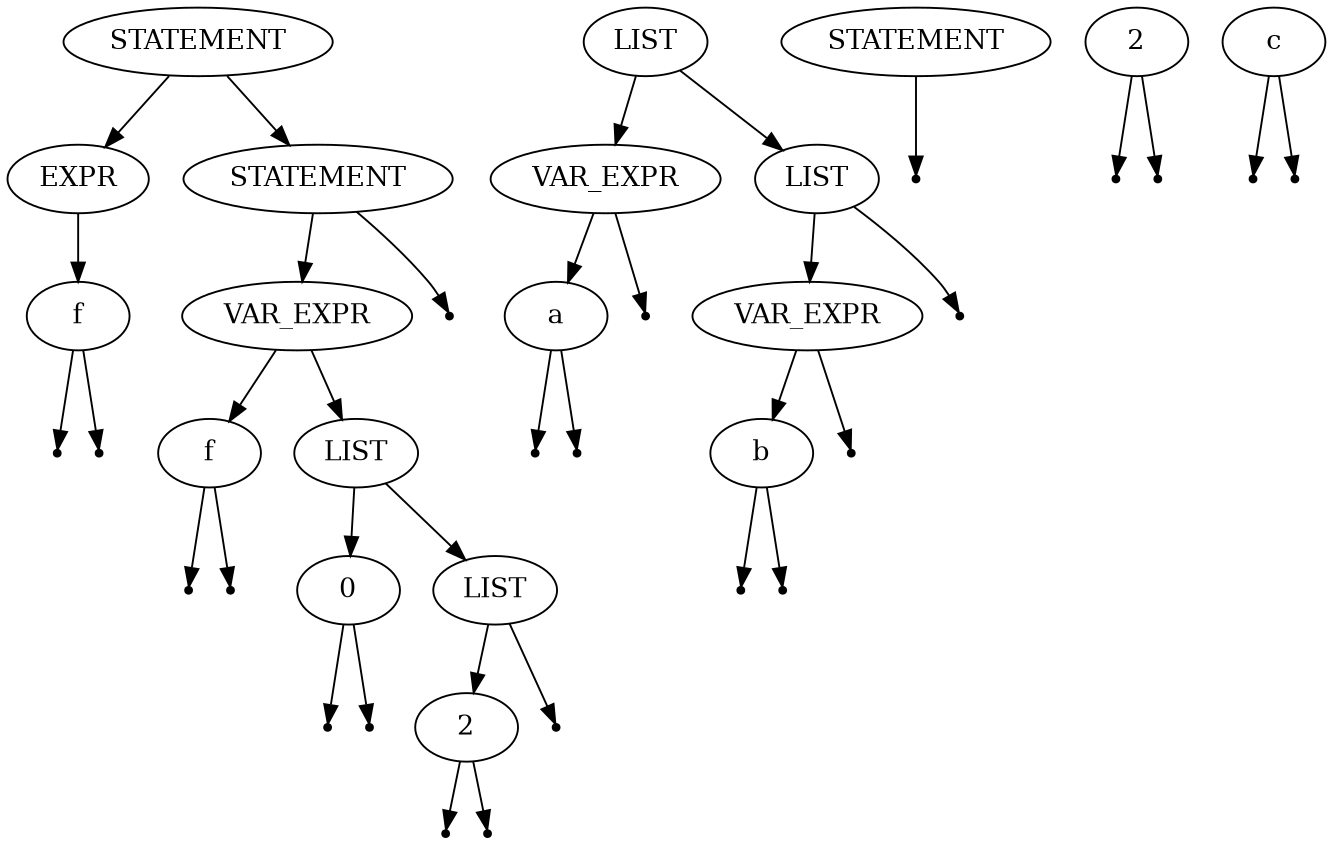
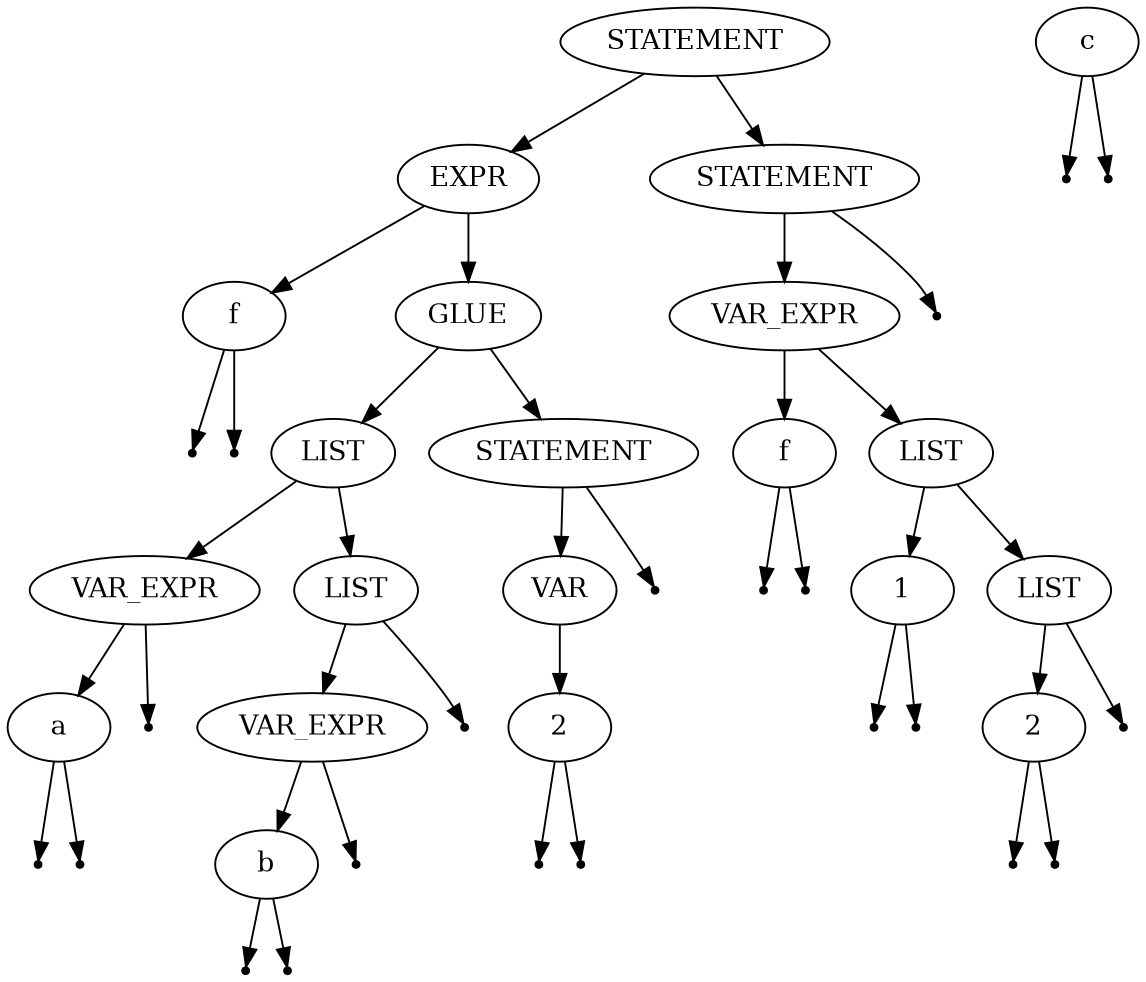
node "GLUE": added
node "0": label "0" -> "1"
node "VAR": added
